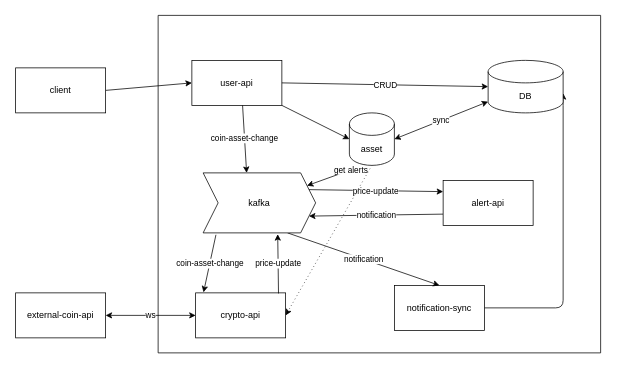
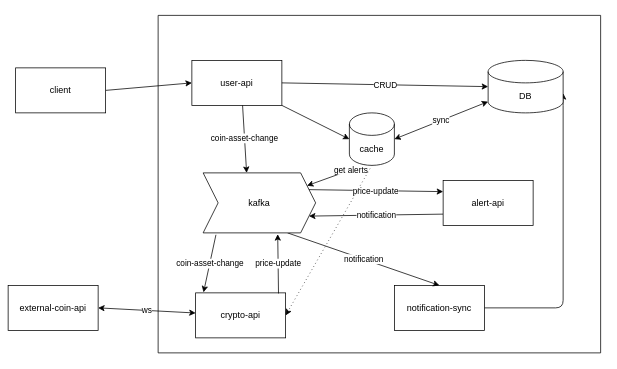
node "asset": label "asset" -> "cache"
node "external-coin-api": moved (60, 315) -> (53, 308)
